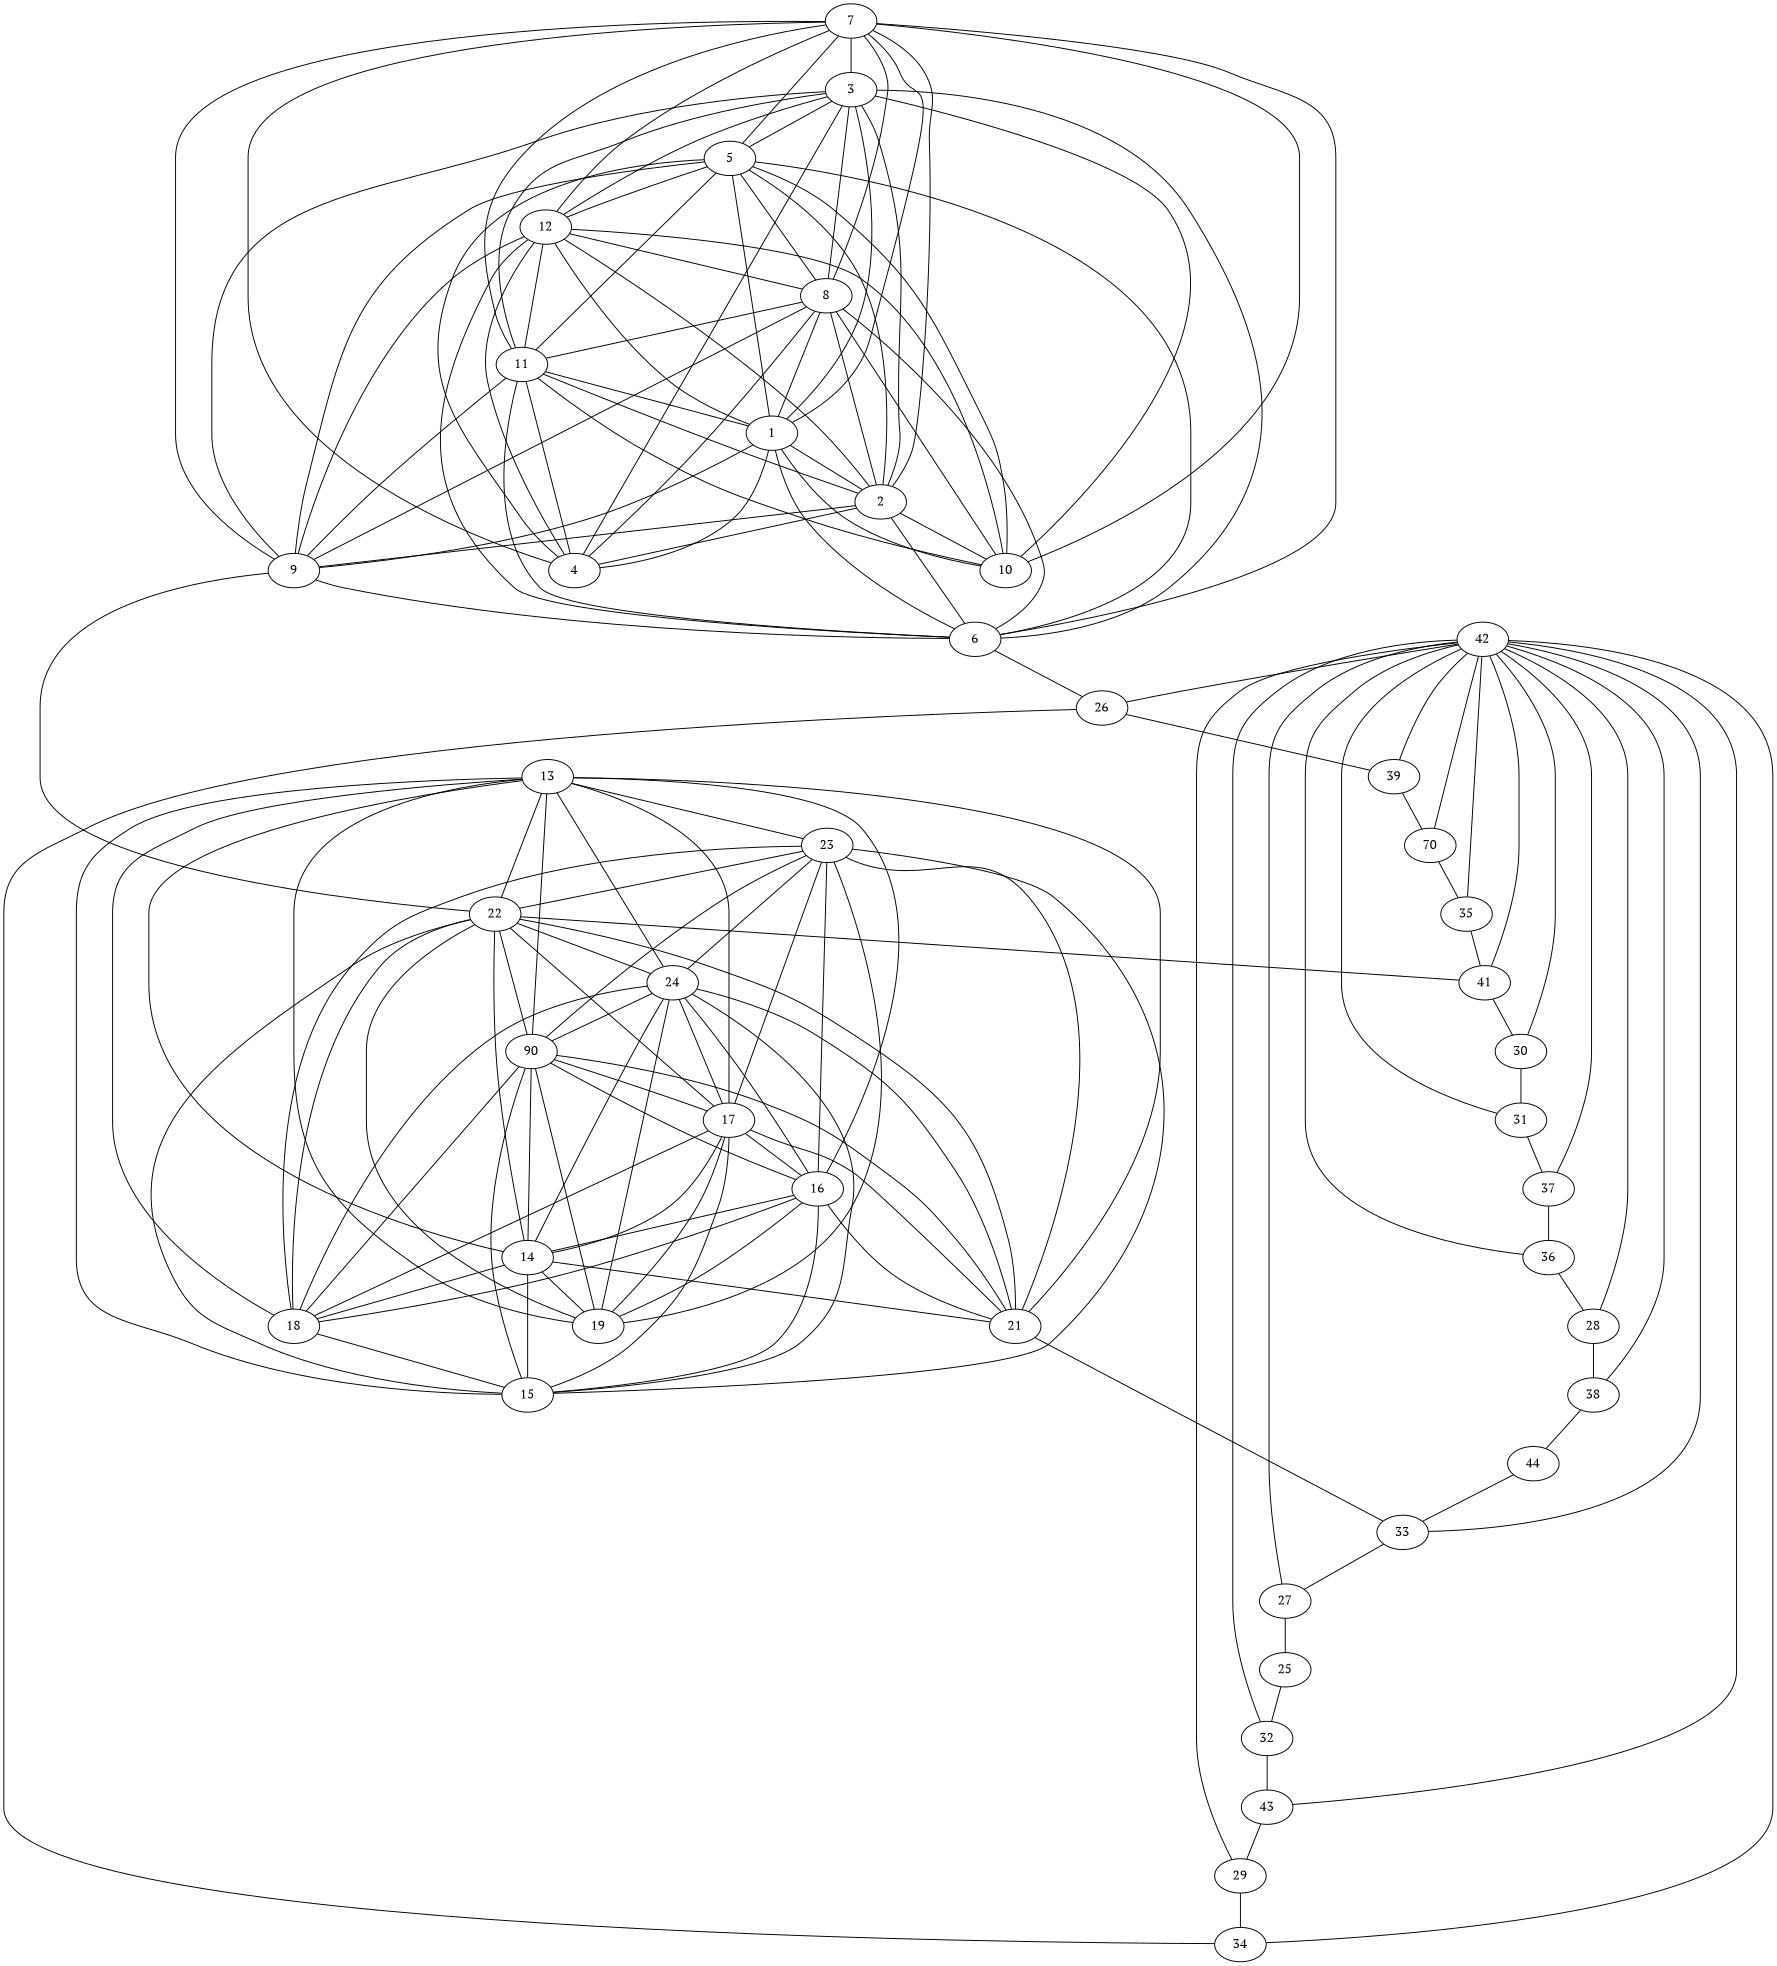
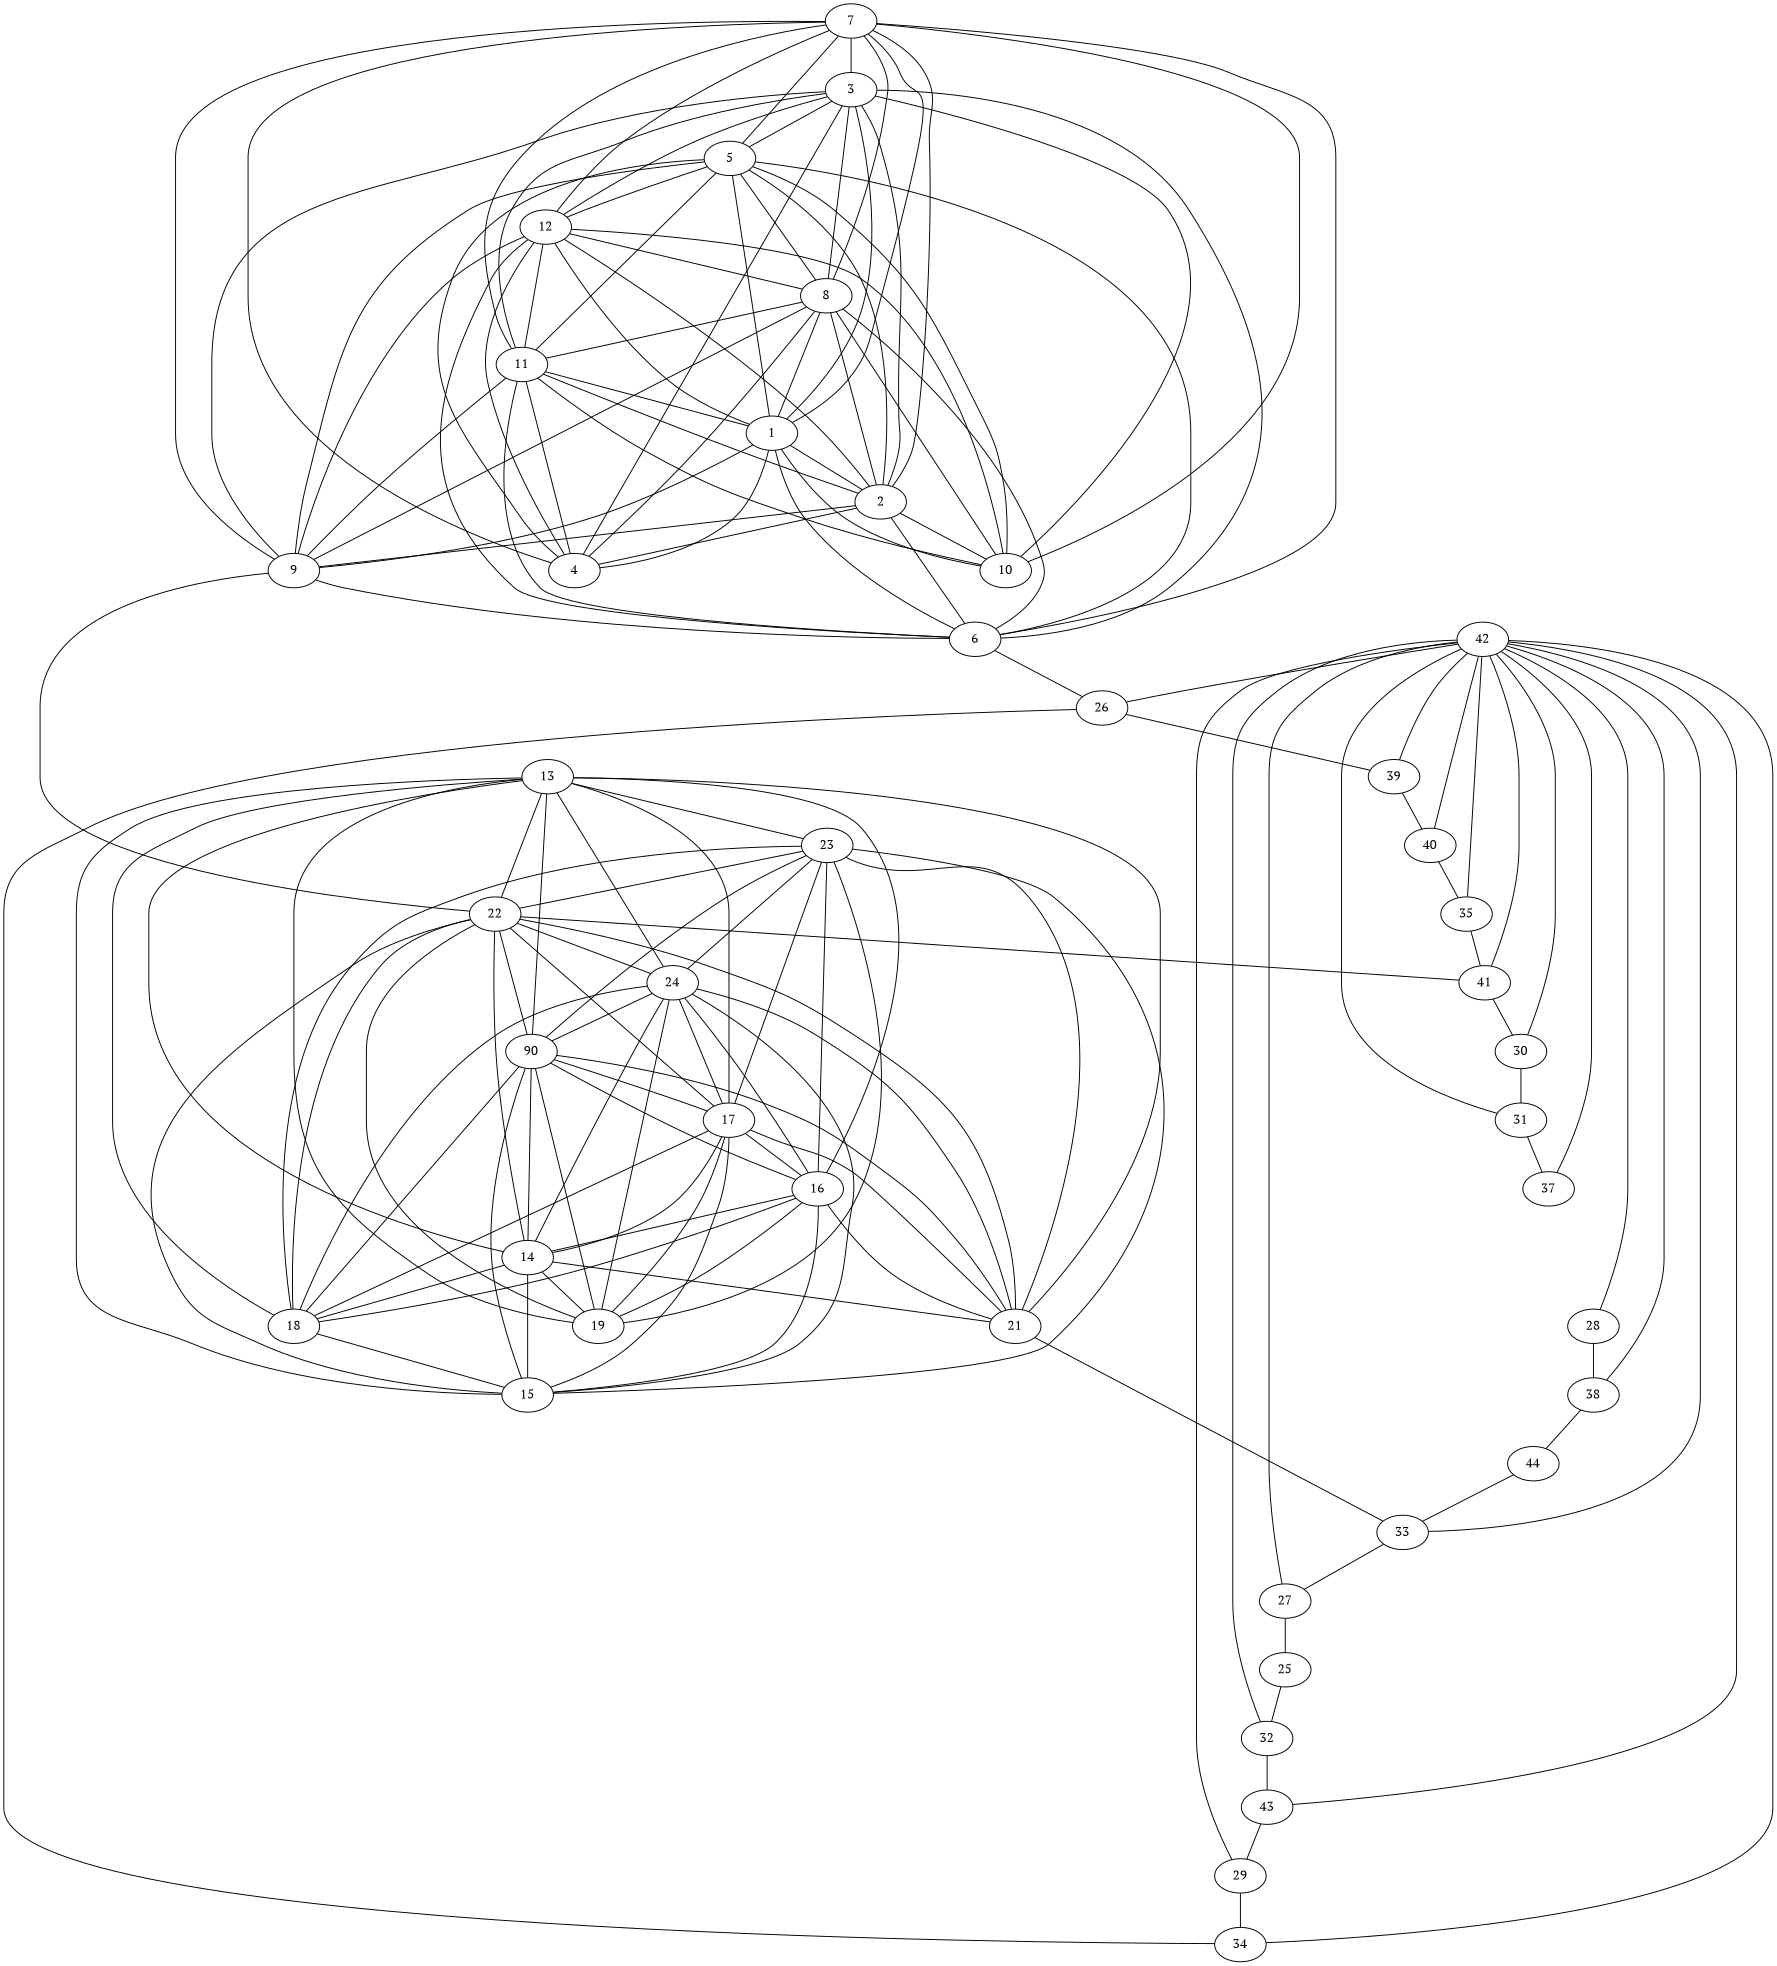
node "70": label "70" -> "40"
node "36": removed
